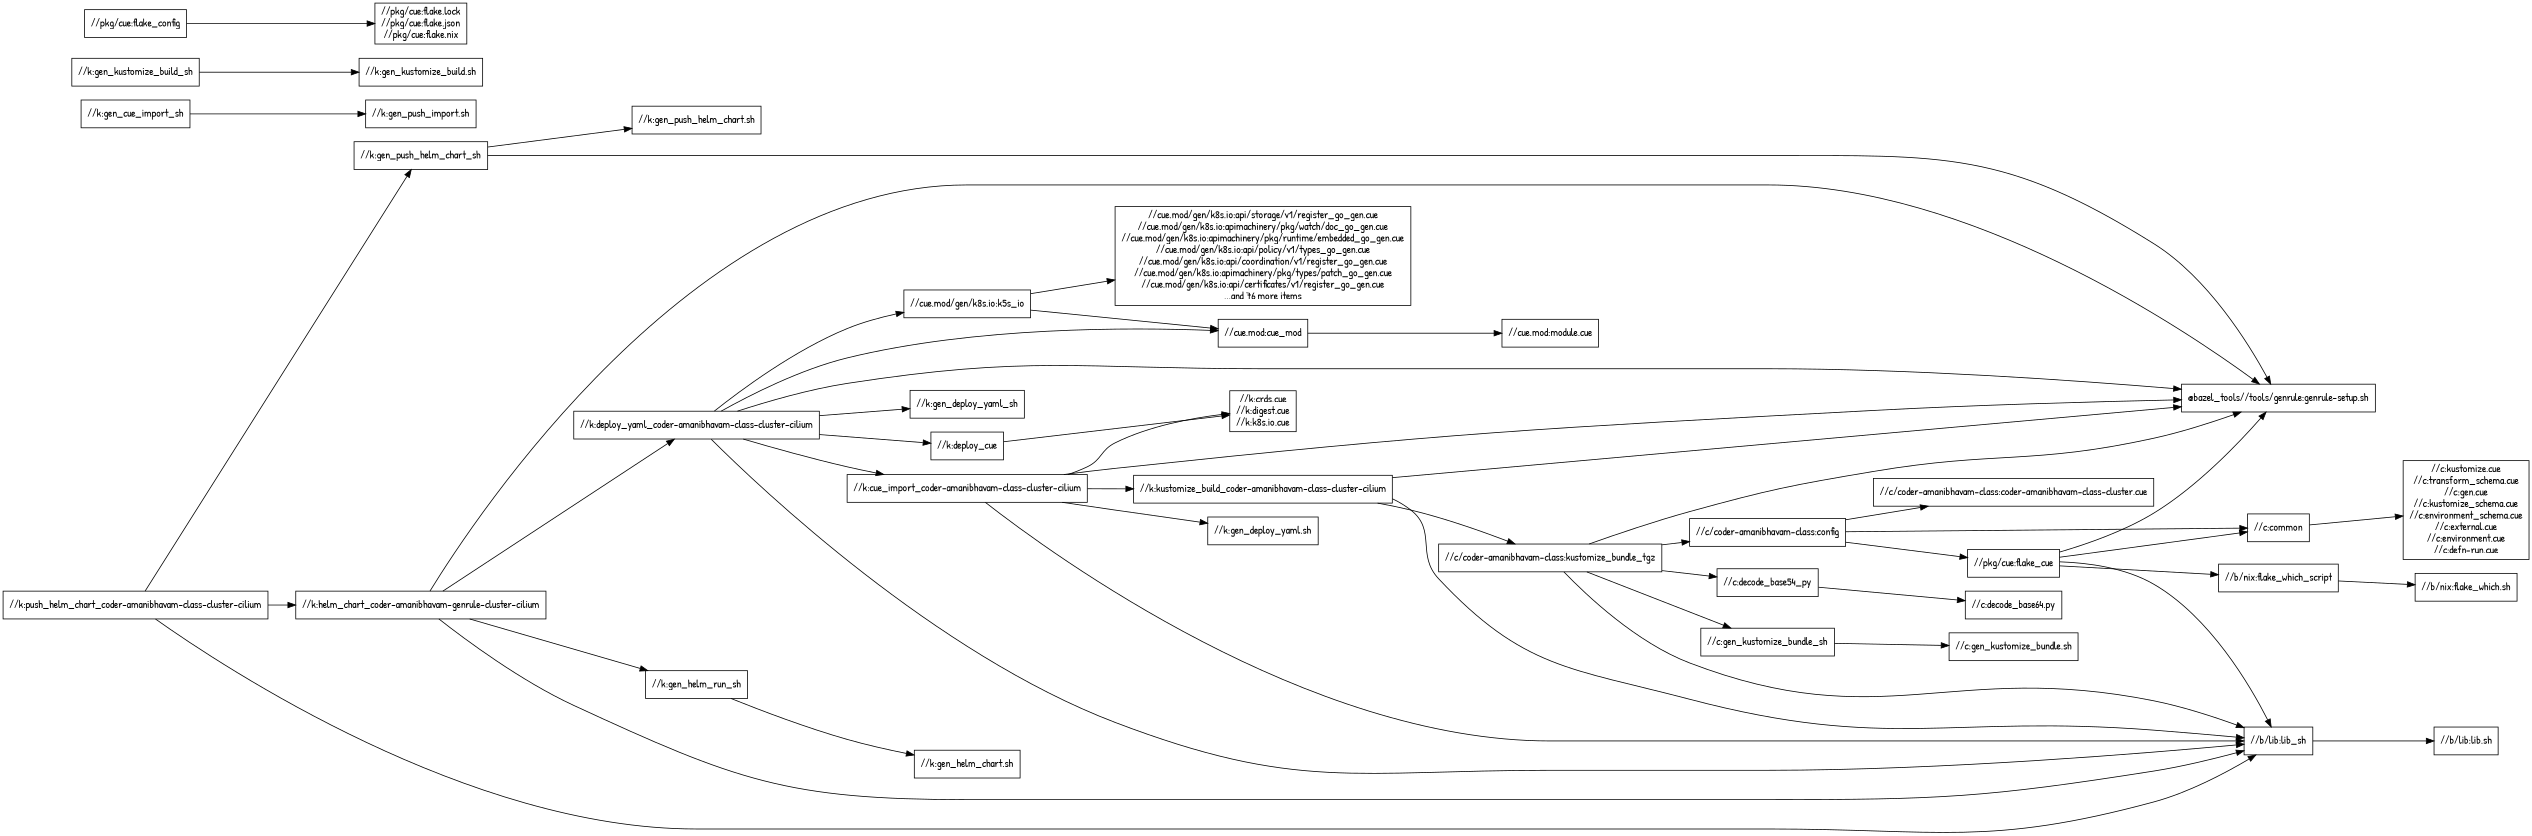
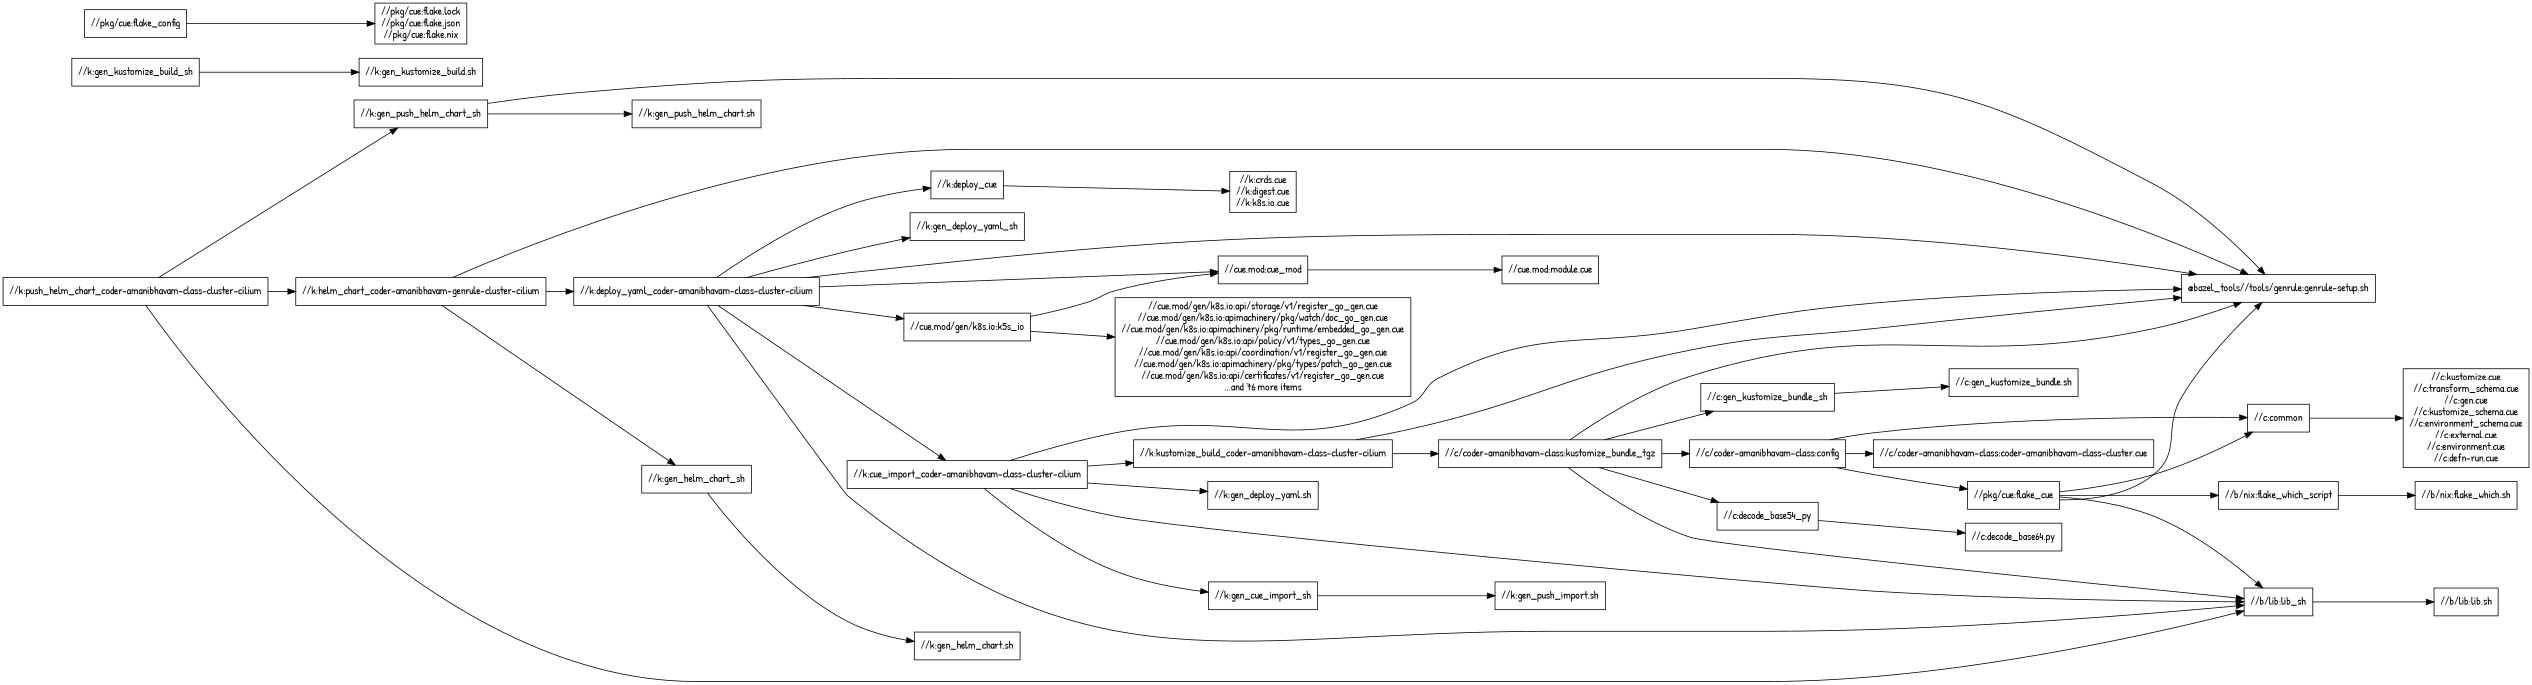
edge "//k:cue_import_coder-amanibhavam-class-cluster-cilium" -> "//k:crds.cue //k:digest.cue //k:k8s.io.cue": now "//k:cue_import_coder-amanibhavam-class-cluster-cilium" -> "//k:gen_cue_import_sh"
node "//k:gen_helm_run_sh": label "//k:gen_helm_run_sh" -> "//k:gen_helm_chart_sh"
edge "//k:kustomize_build_coder-amanibhavam-class-cluster-cilium" -> "//b/lib:lib_sh": removed
edge "//k:helm_chart_coder-amanibhavam-genrule-cluster-cilium" -> "//b/lib:lib_sh": removed
